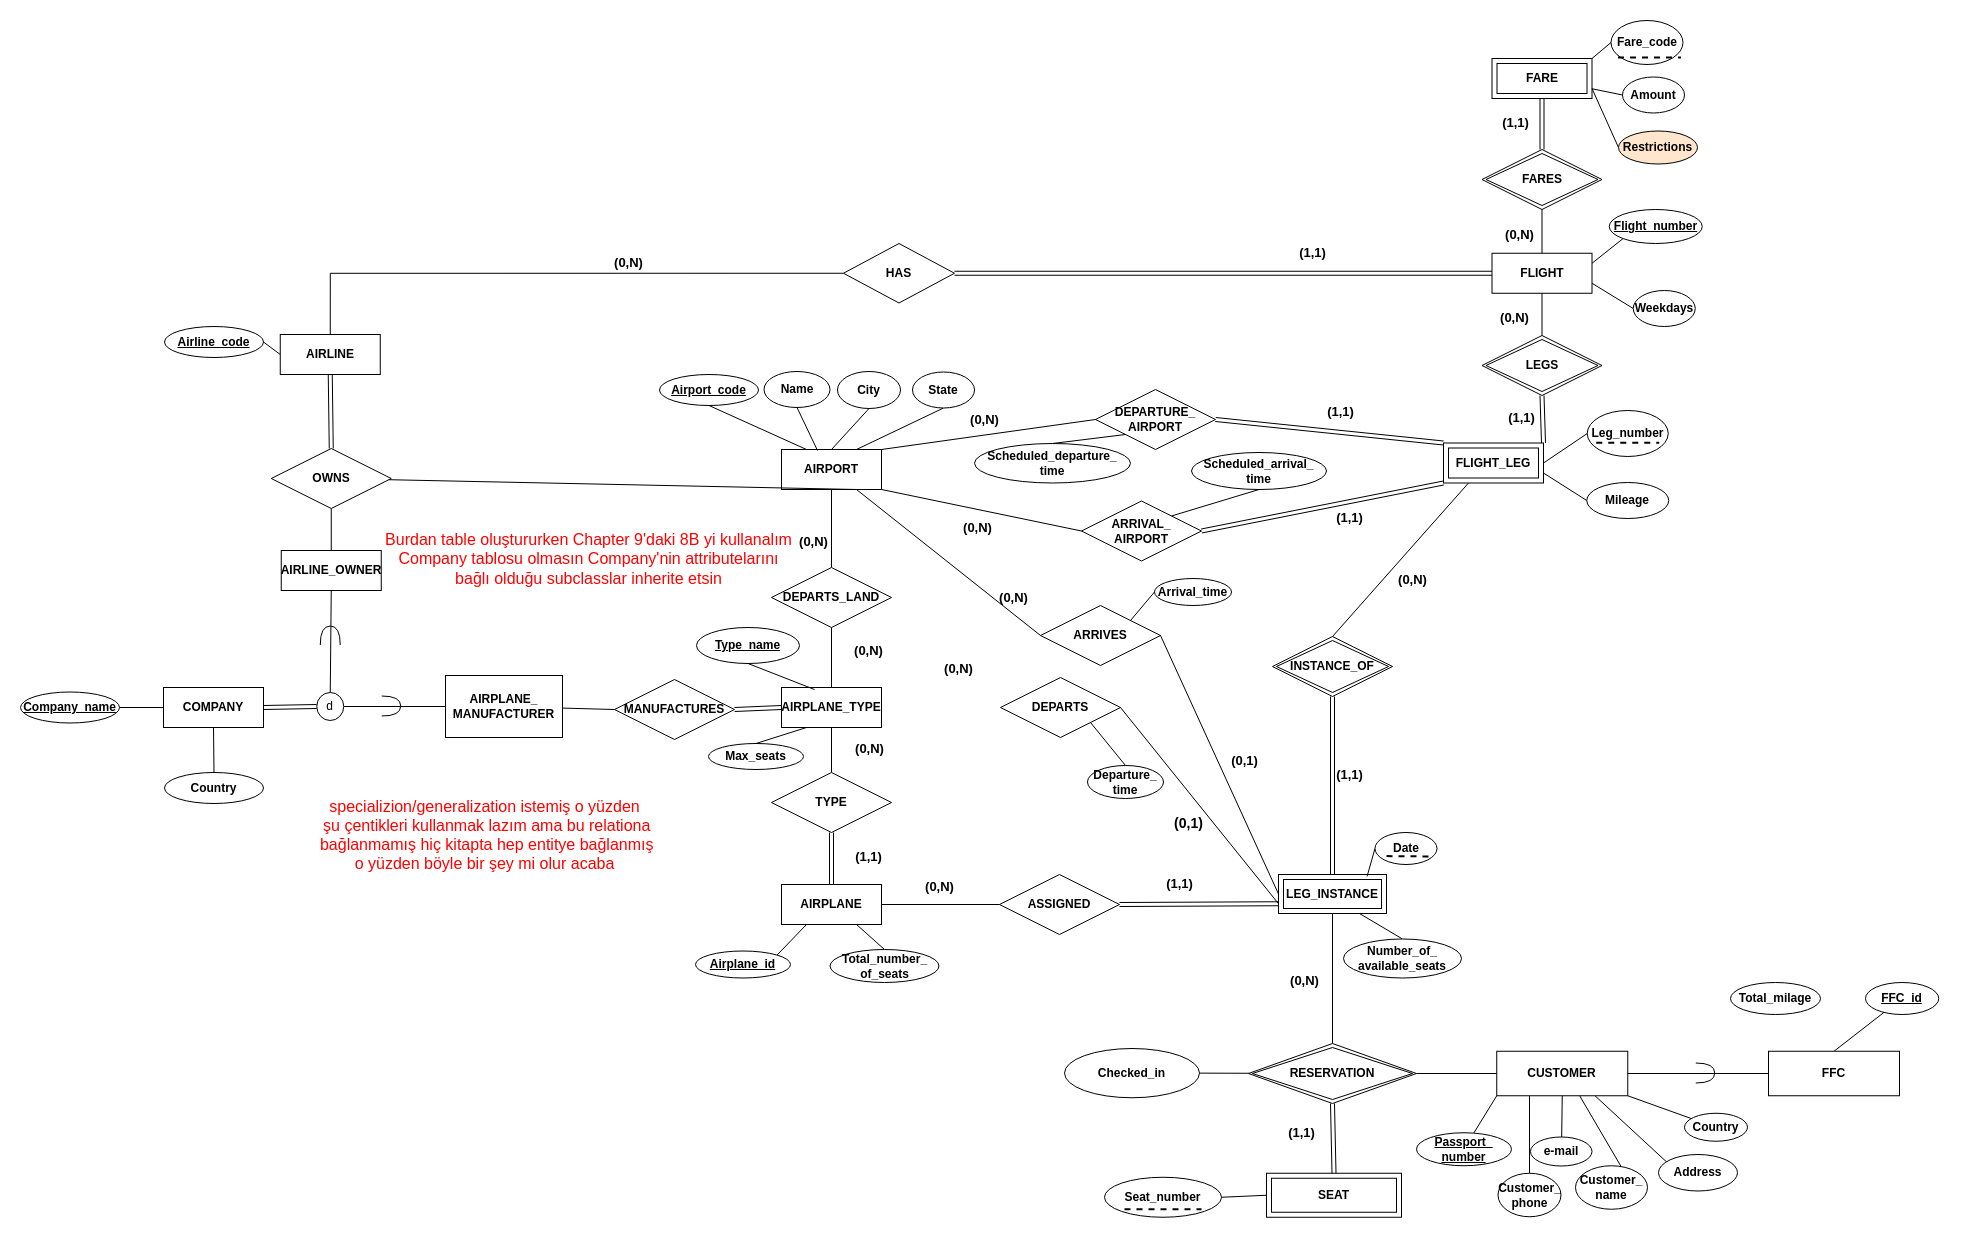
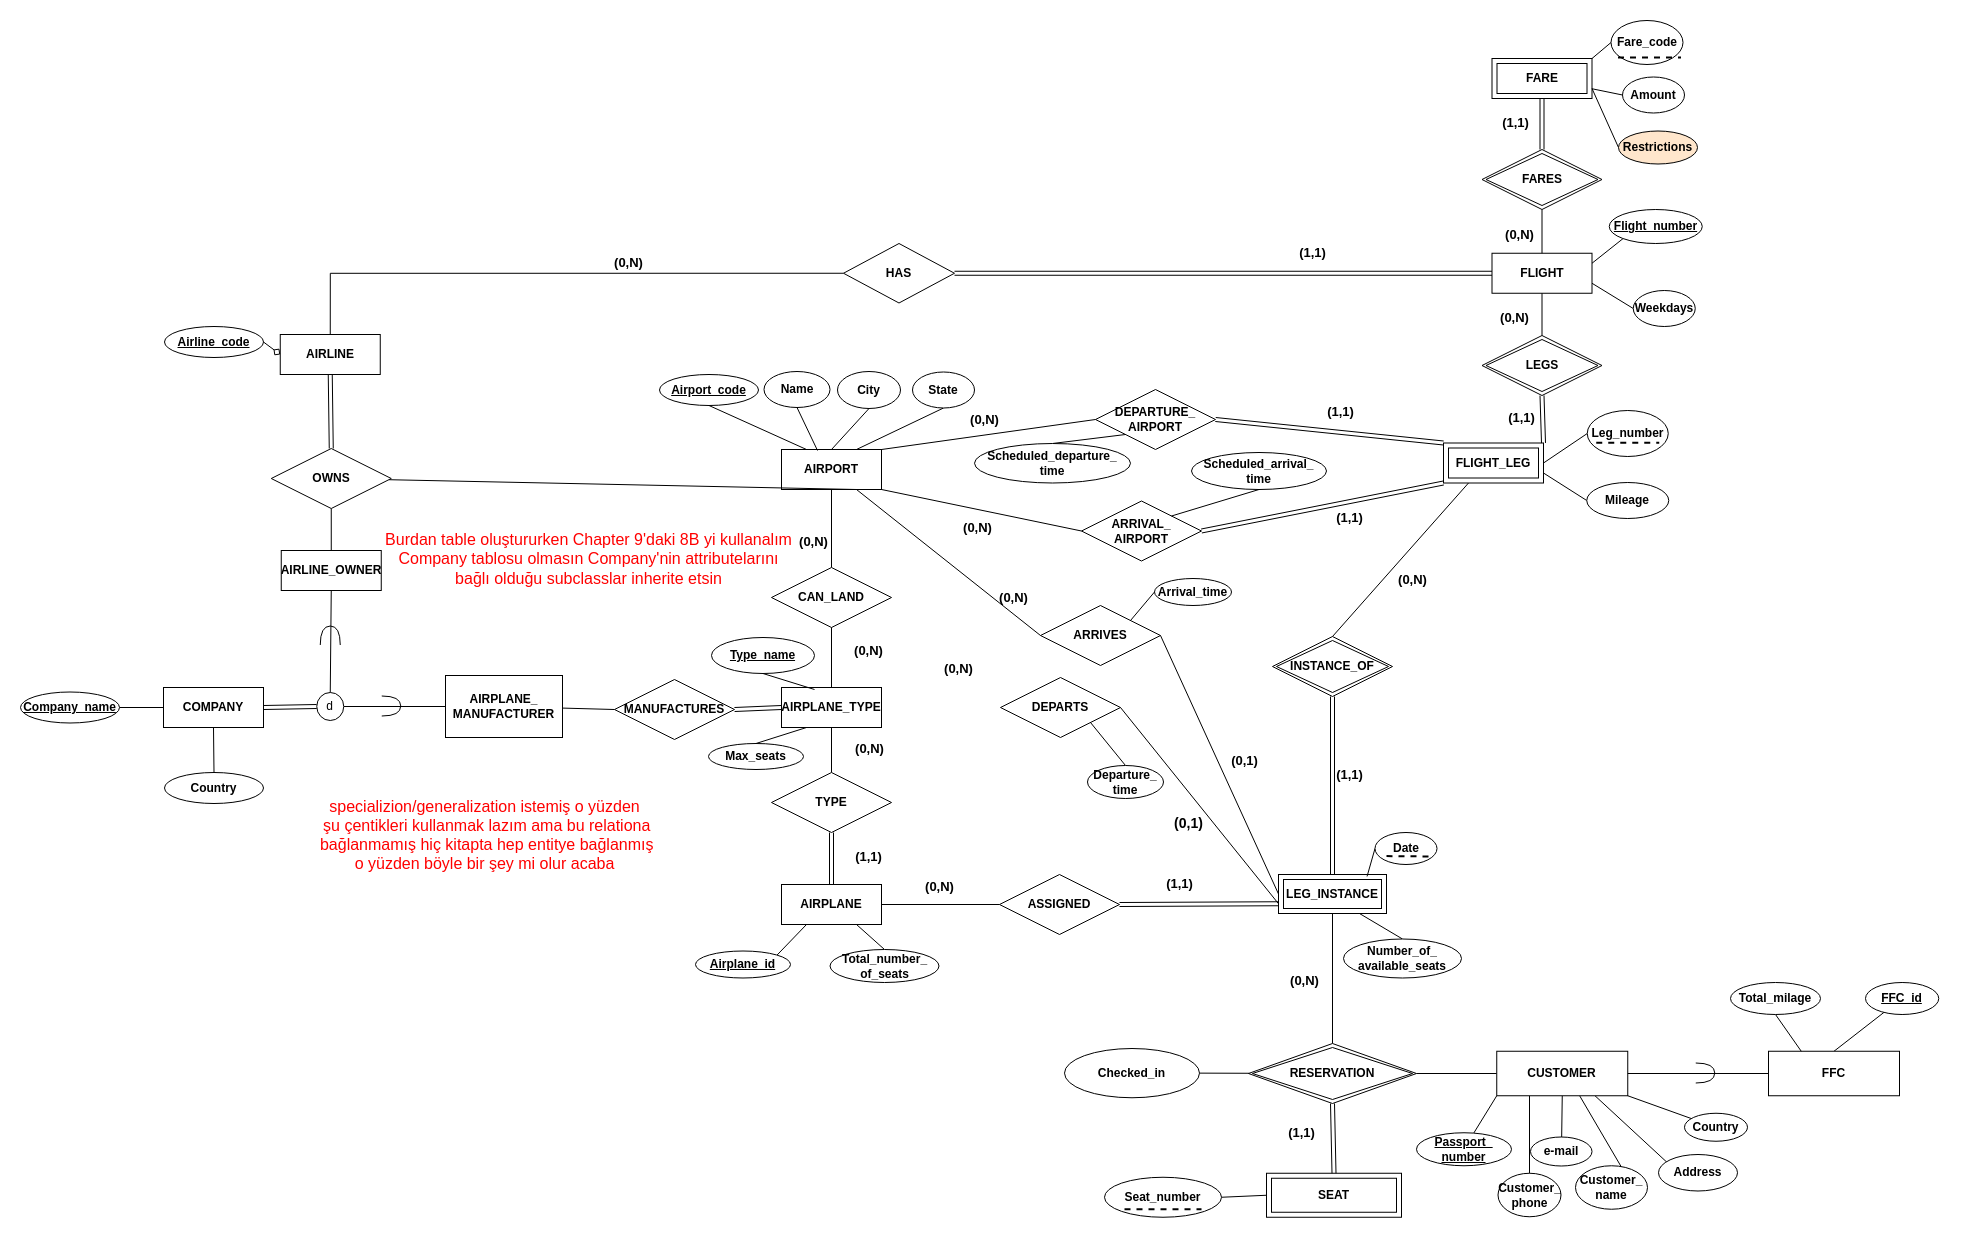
edge "Airline_code" -- "AIRLINE": arrowhead none -> diamond
node "DEPARTS_LAND": label "DEPARTS_LAND" -> "CAN_LAND"
node "Type_name": moved (748, 646) -> (763, 656)
edge "Total_milage" -- "FFC": added
